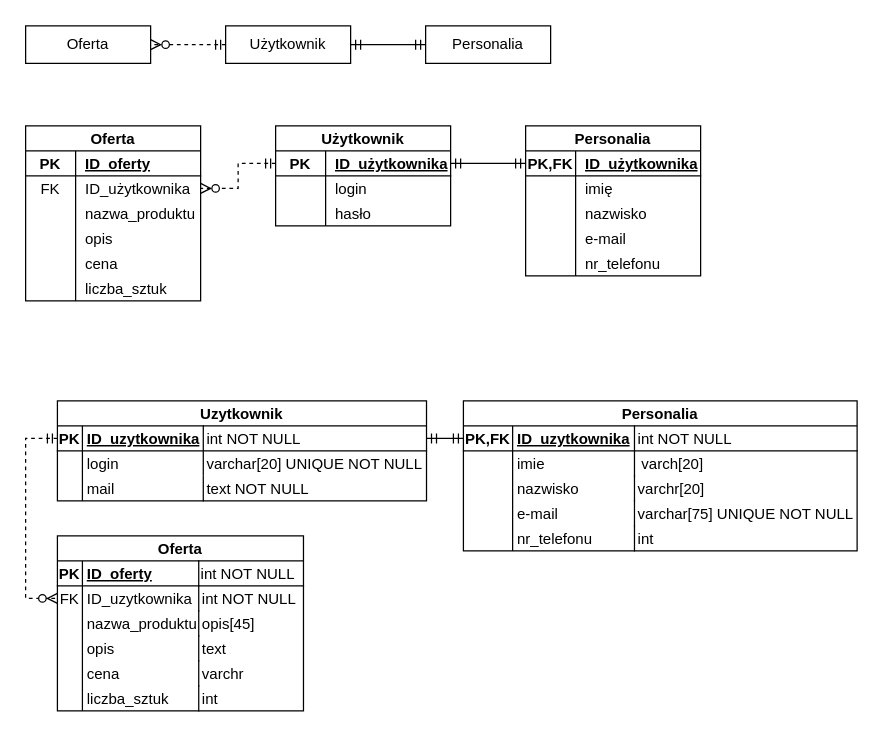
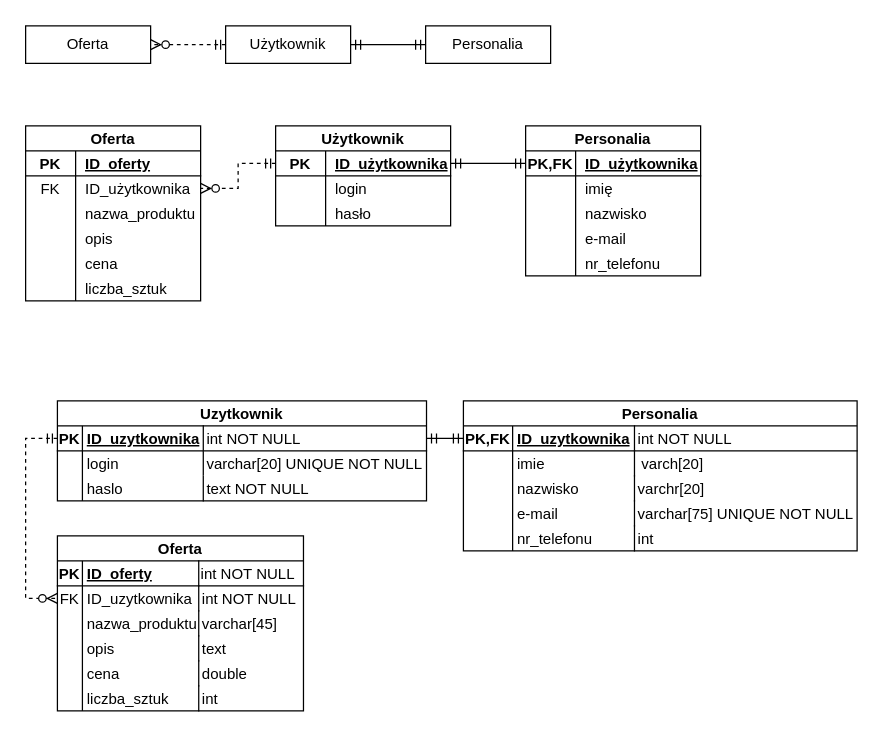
node "mail": label "mail" -> "haslo"
node "opis[45]": label "opis[45]" -> "varchar[45]"
node "varchr": label "varchr" -> "double"
